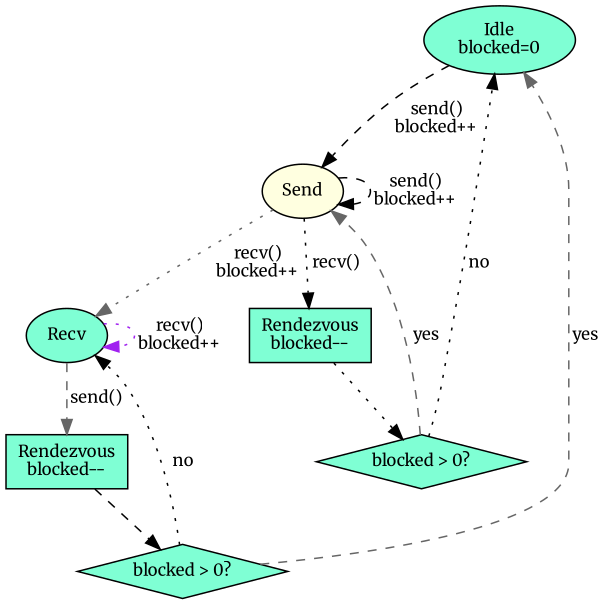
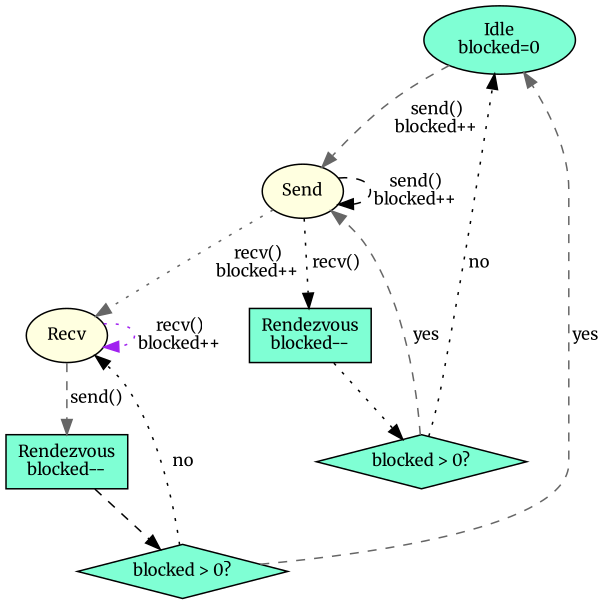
edge "Idle blocked=0" -> "Send": color black -> gray40
node "Recv": fillcolor aquamarine -> lightyellow
